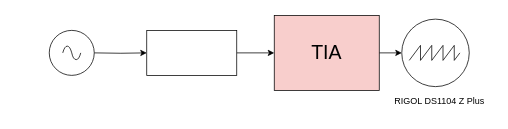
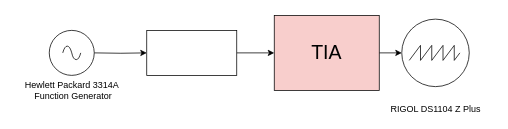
node "Hewlett Packard 3314A Function Generator": added
node "RIGOL DS1104 Z Plus": moved (439, 102) -> (435, 109)
